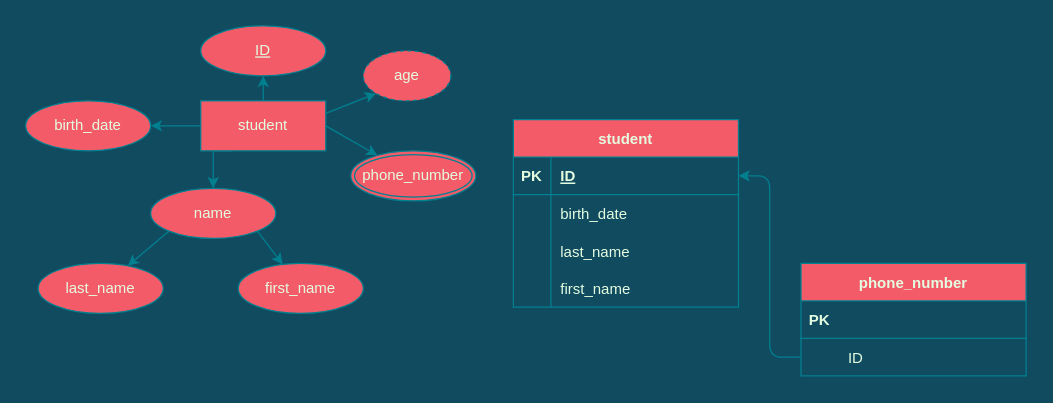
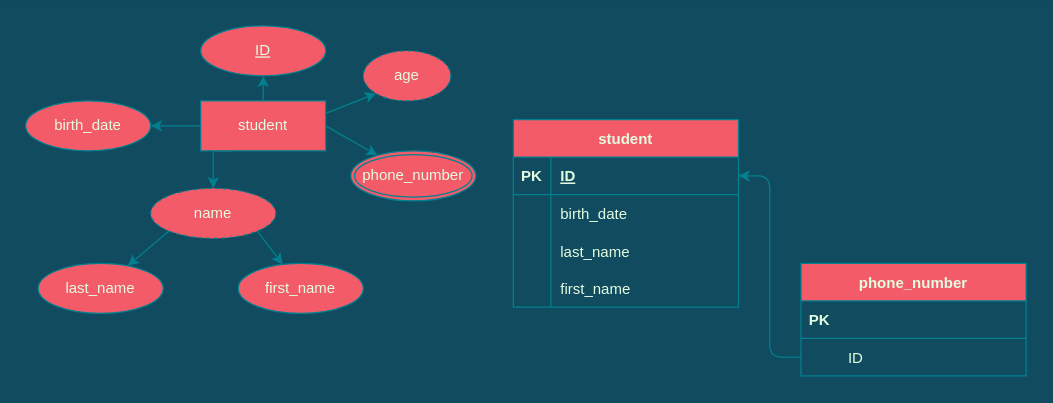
node "name": style solid -> dashed
